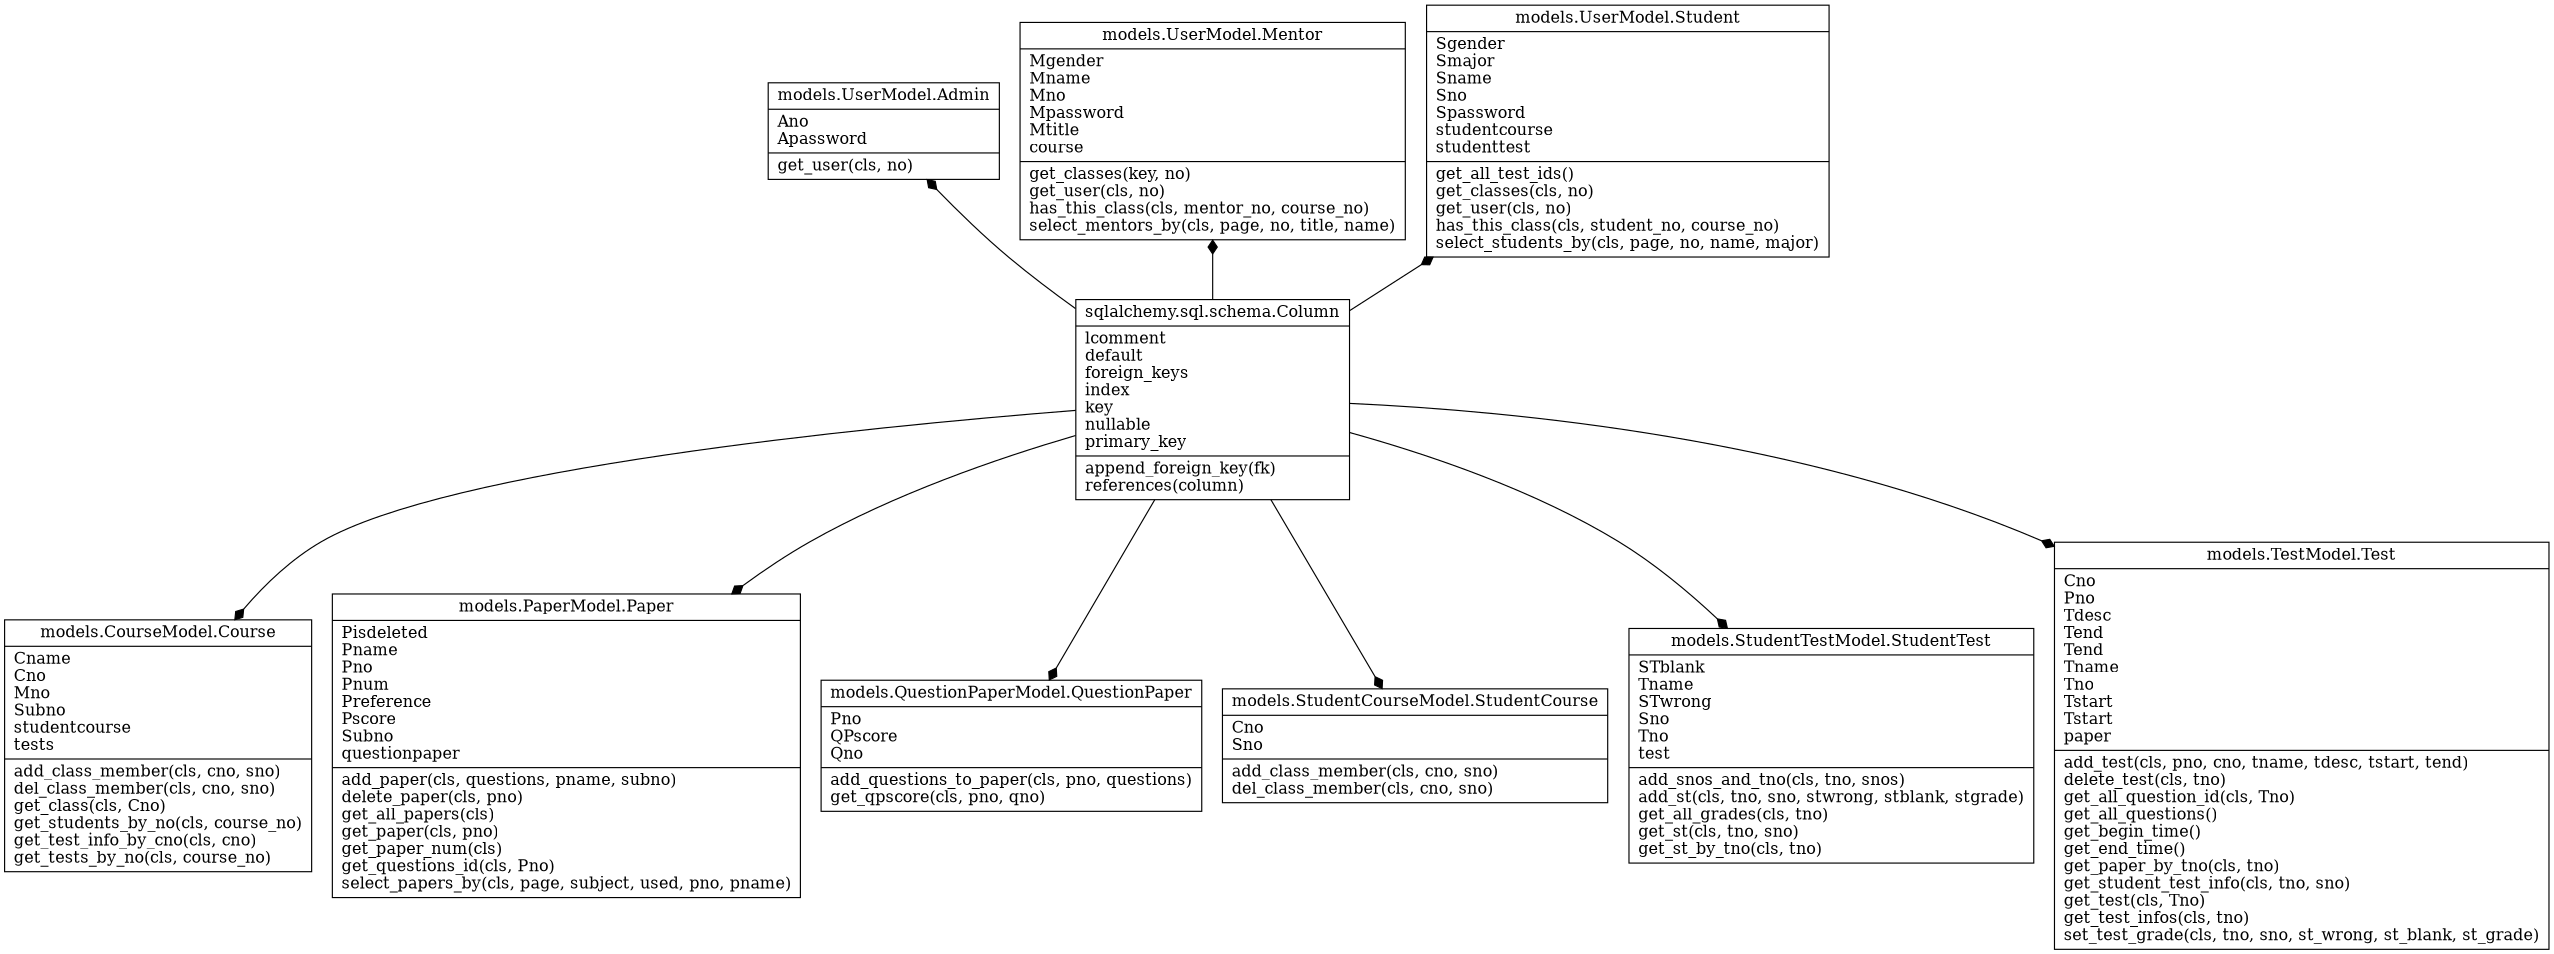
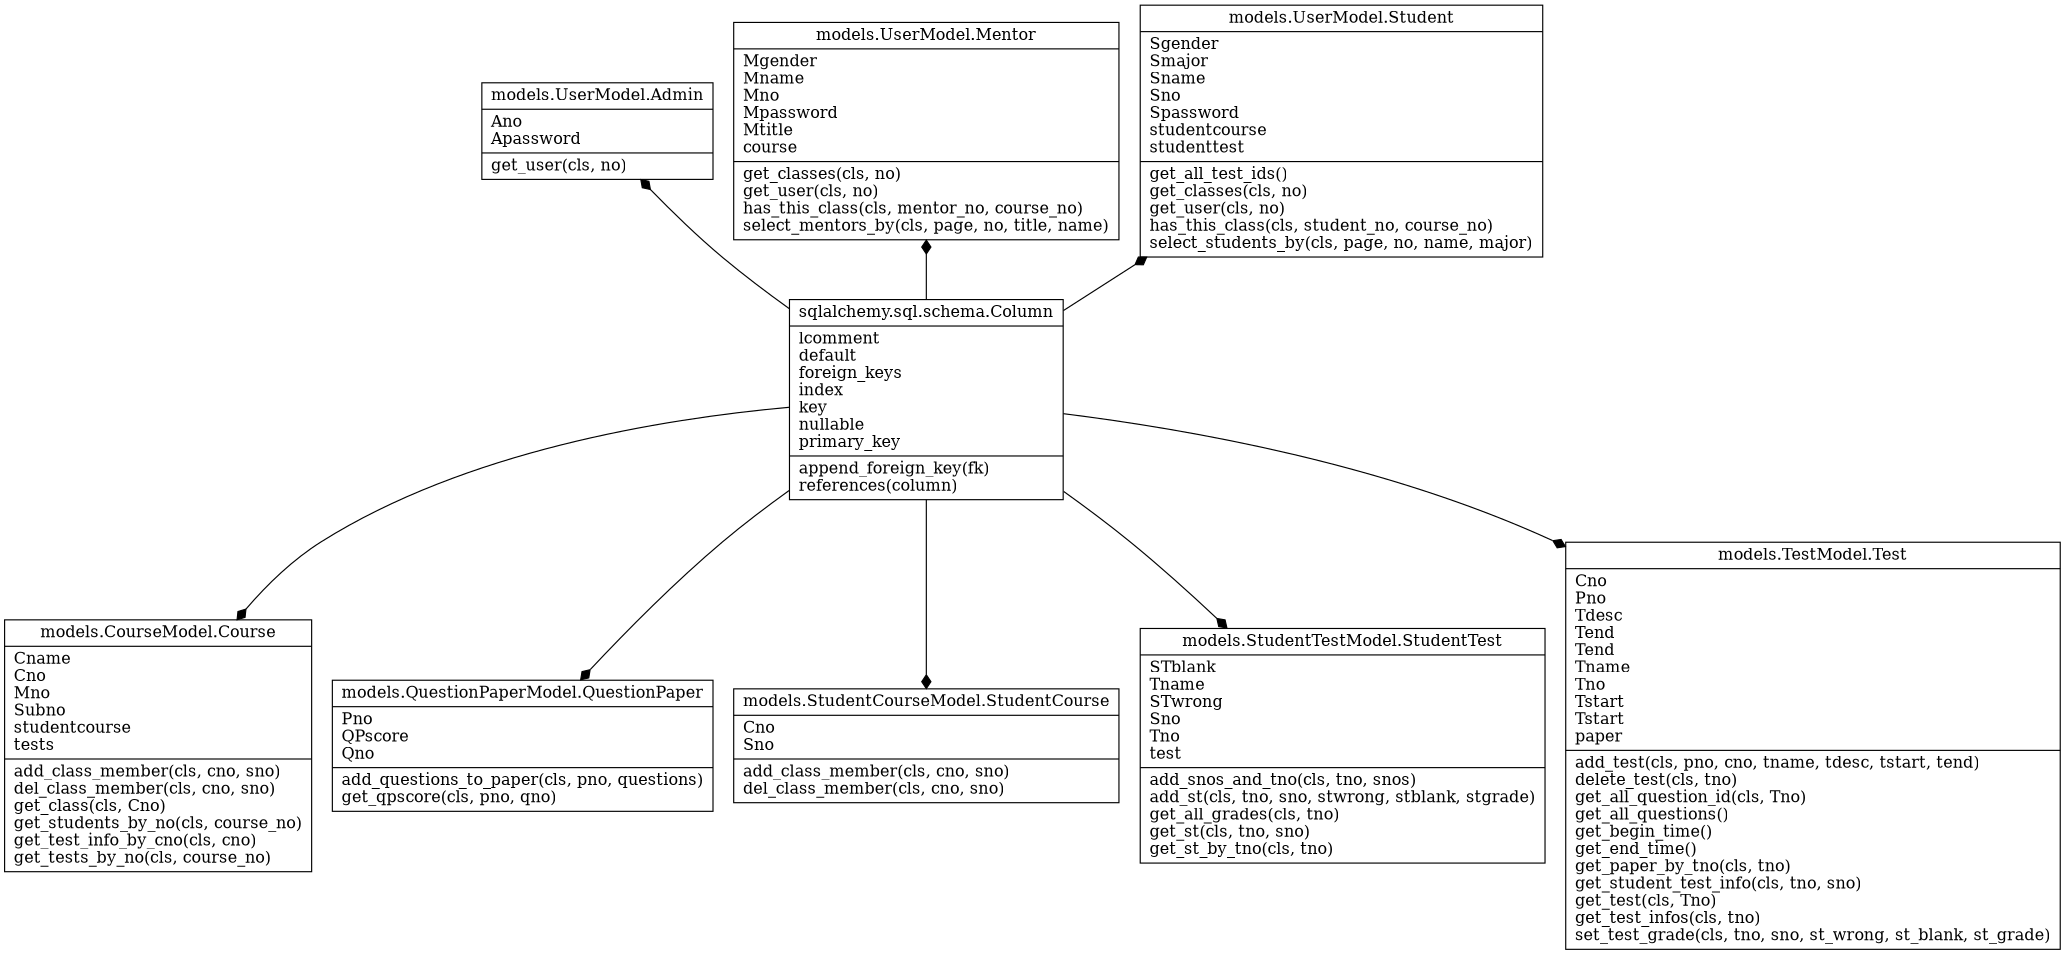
node "models.UserModel.Mentor": text "get_classes(key, no)" -> "get_classes(cls, no)"
node "models.PaperModel.Paper": removed
